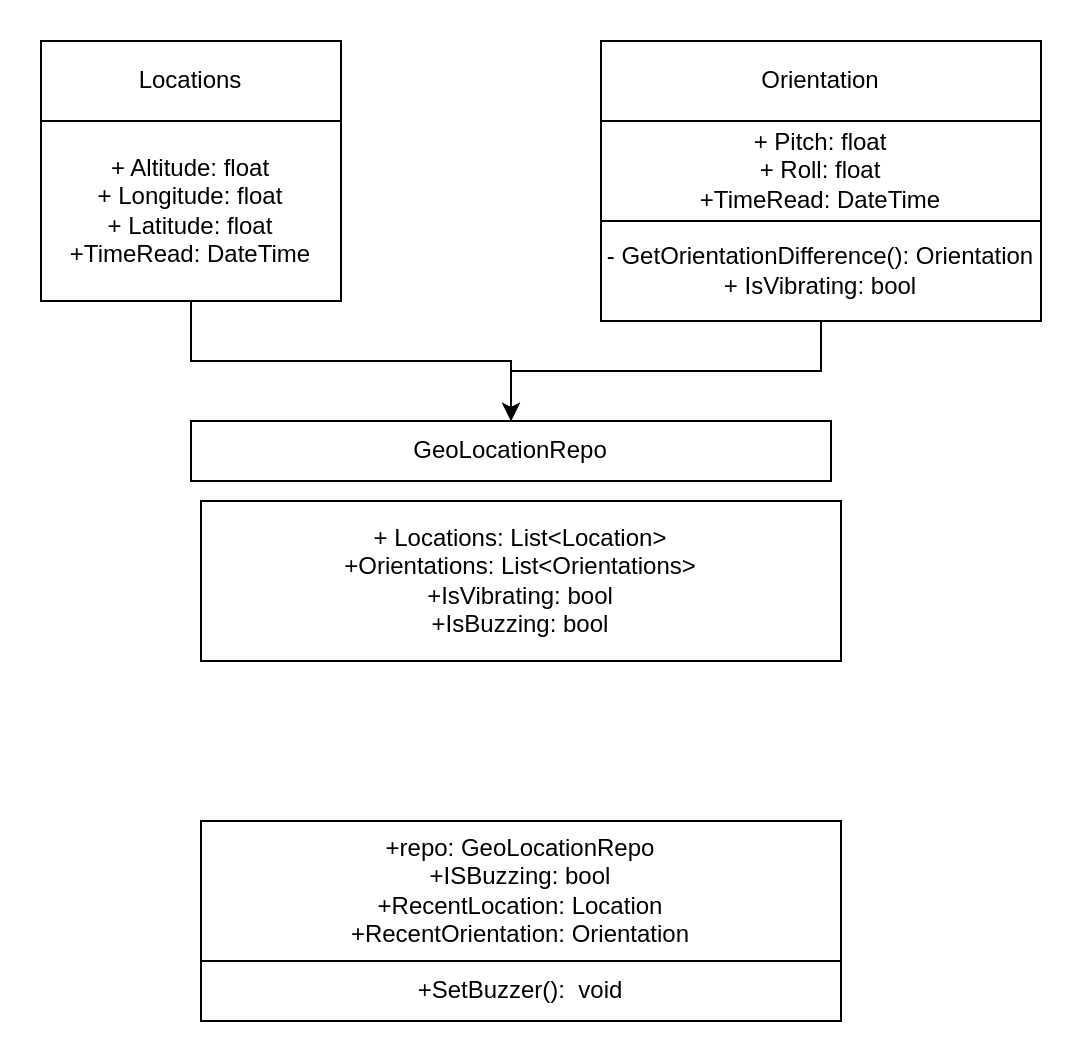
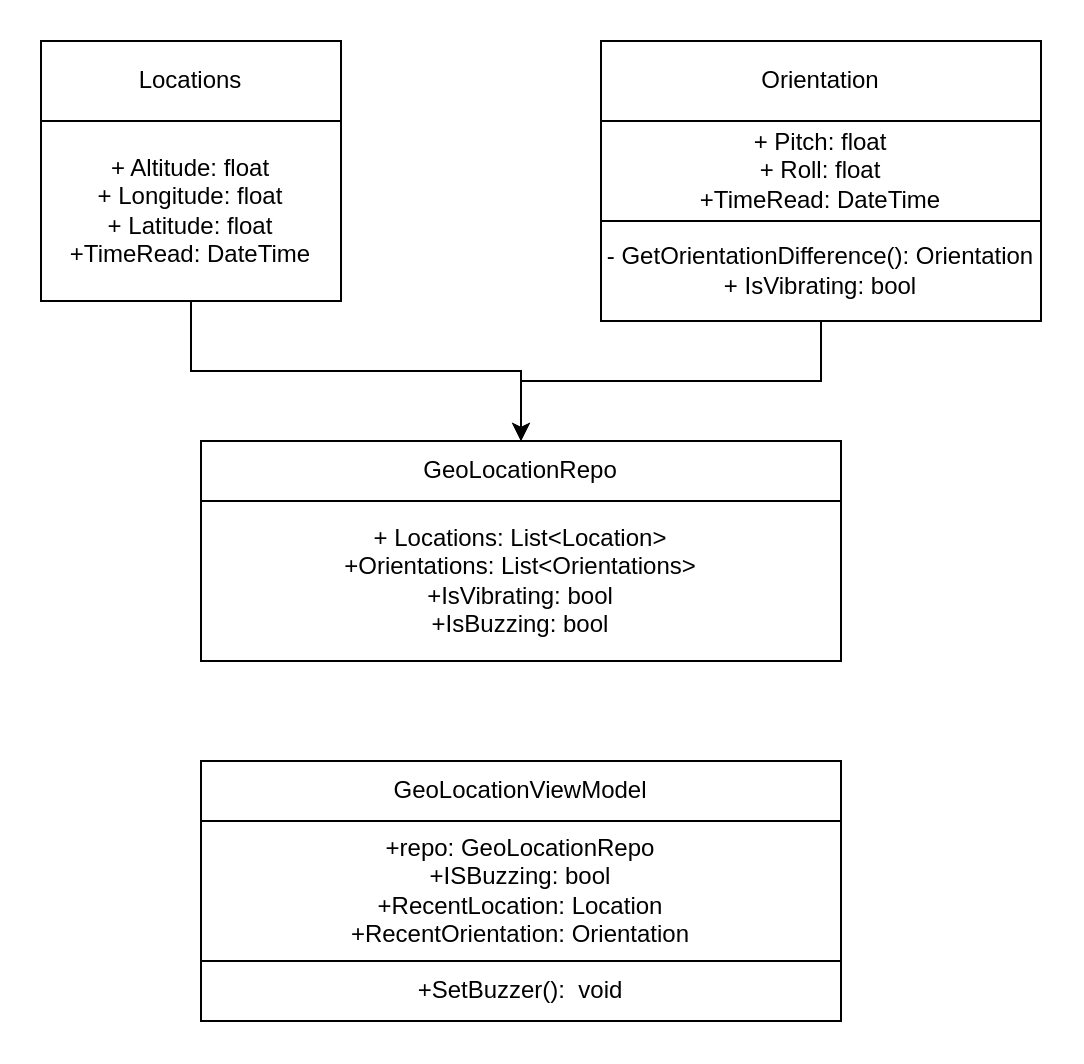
node "GeoLocationRepo": moved (511, 451) -> (521, 471)
node "GeoLocationViewModel": added
